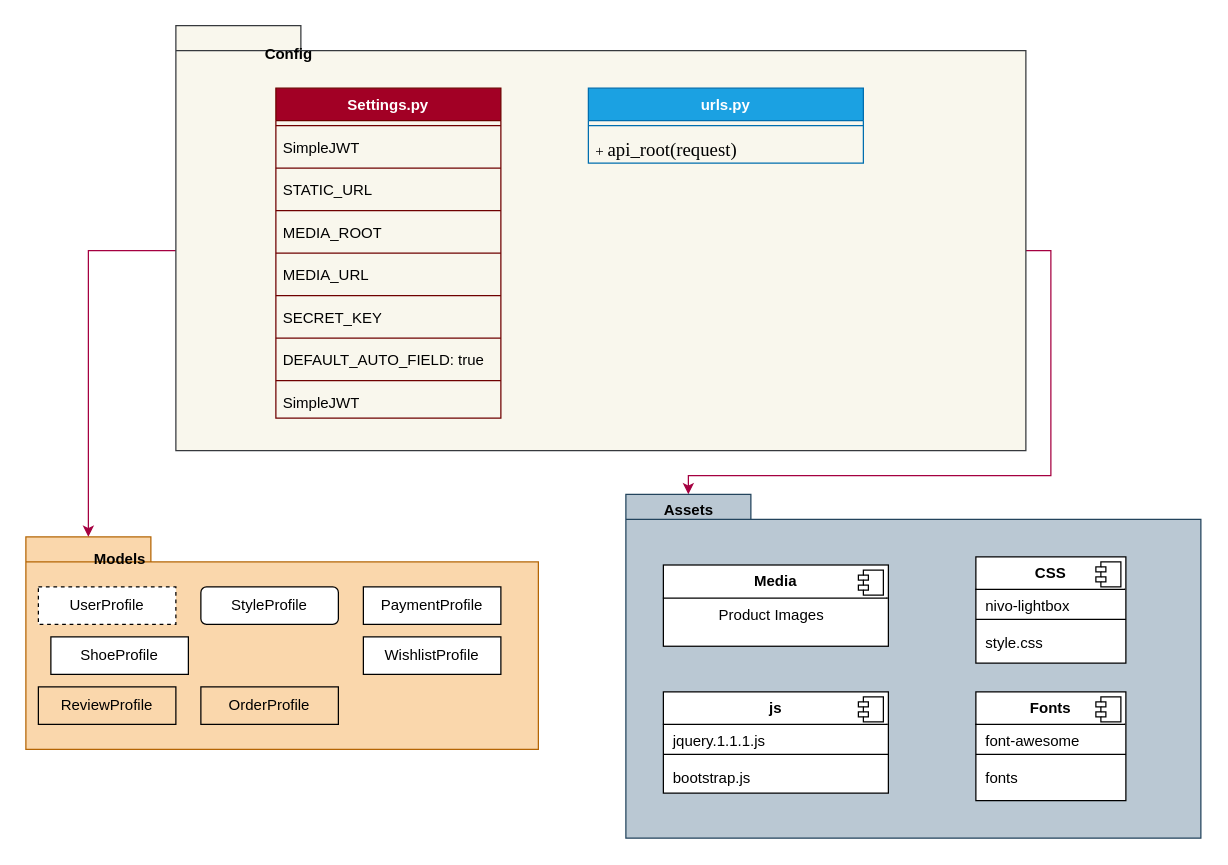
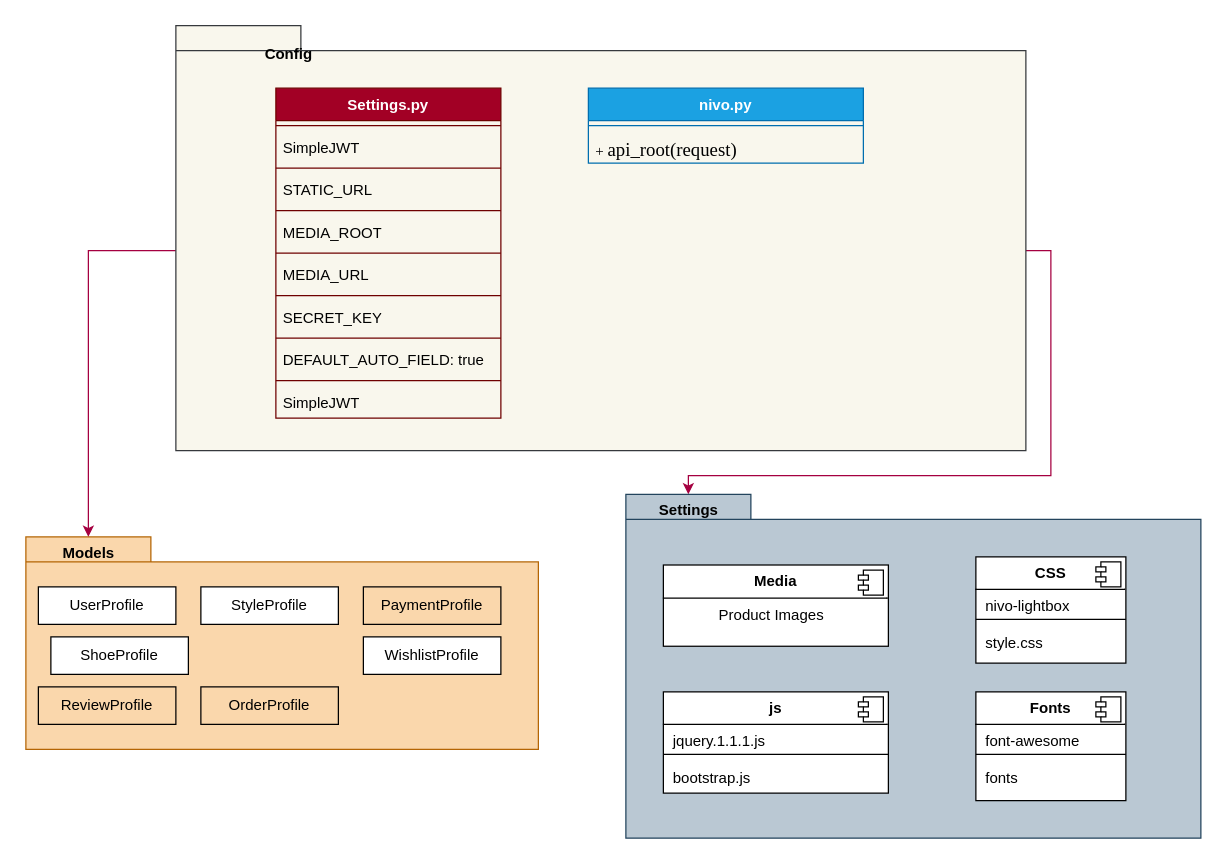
node "urls.py": label "urls.py" -> "nivo.py"
node "Assets": label "Assets" -> "Settings"
node "Models": moved (119, 559) -> (88, 553)
node "UserProfile": style dashed -> solid
node "StyleProfile": shape rounded rectangle -> rectangle
node "PaymentProfile": fillcolor #ffffff -> #fad7ac
